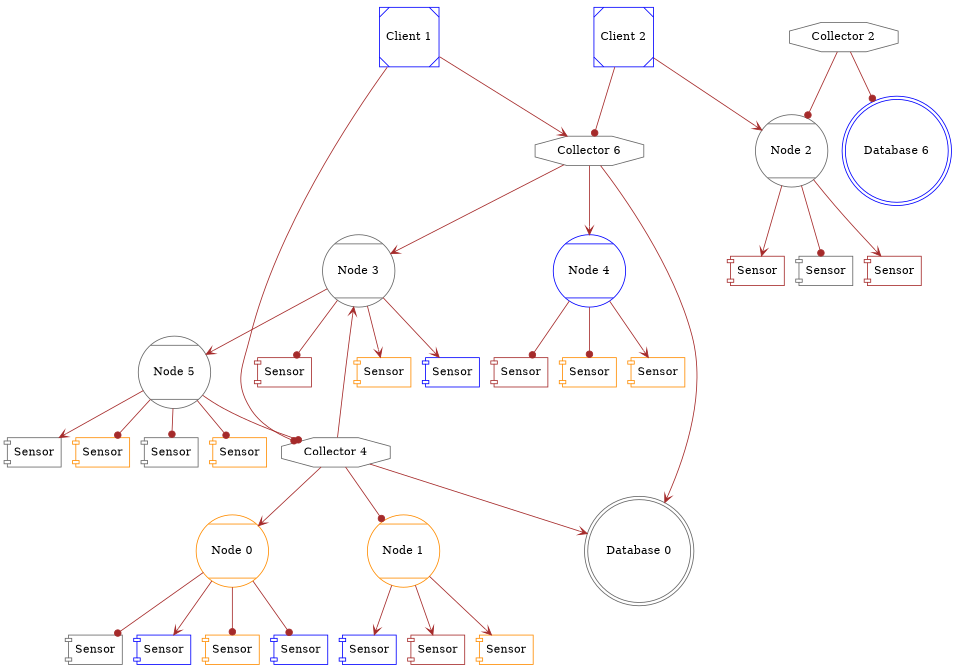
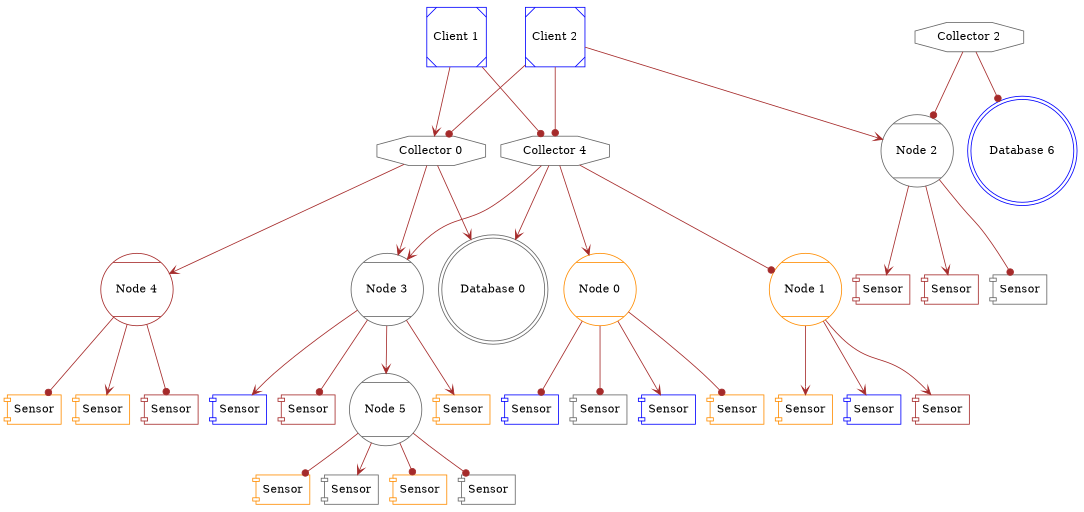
node "Collector 6": label "Collector 6" -> "Collector 0"
node "Node 4": color blue -> brown
edge "Node 5" -> "Collector 4": now "Client 2" -> "Collector 4"
